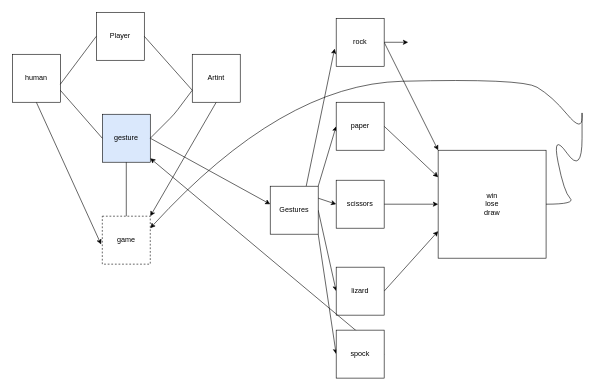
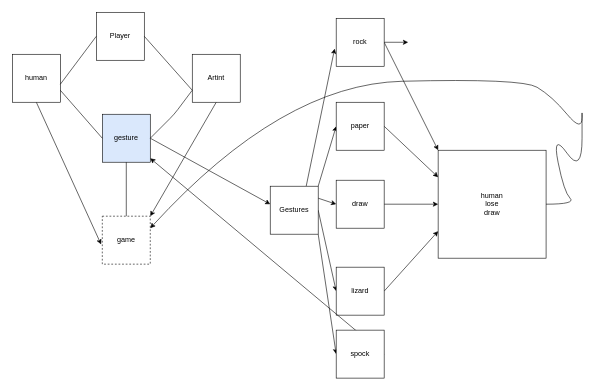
node "scissors": label "scissors" -> "draw"
node "win lose draw": label "win lose draw" -> "human lose draw"
